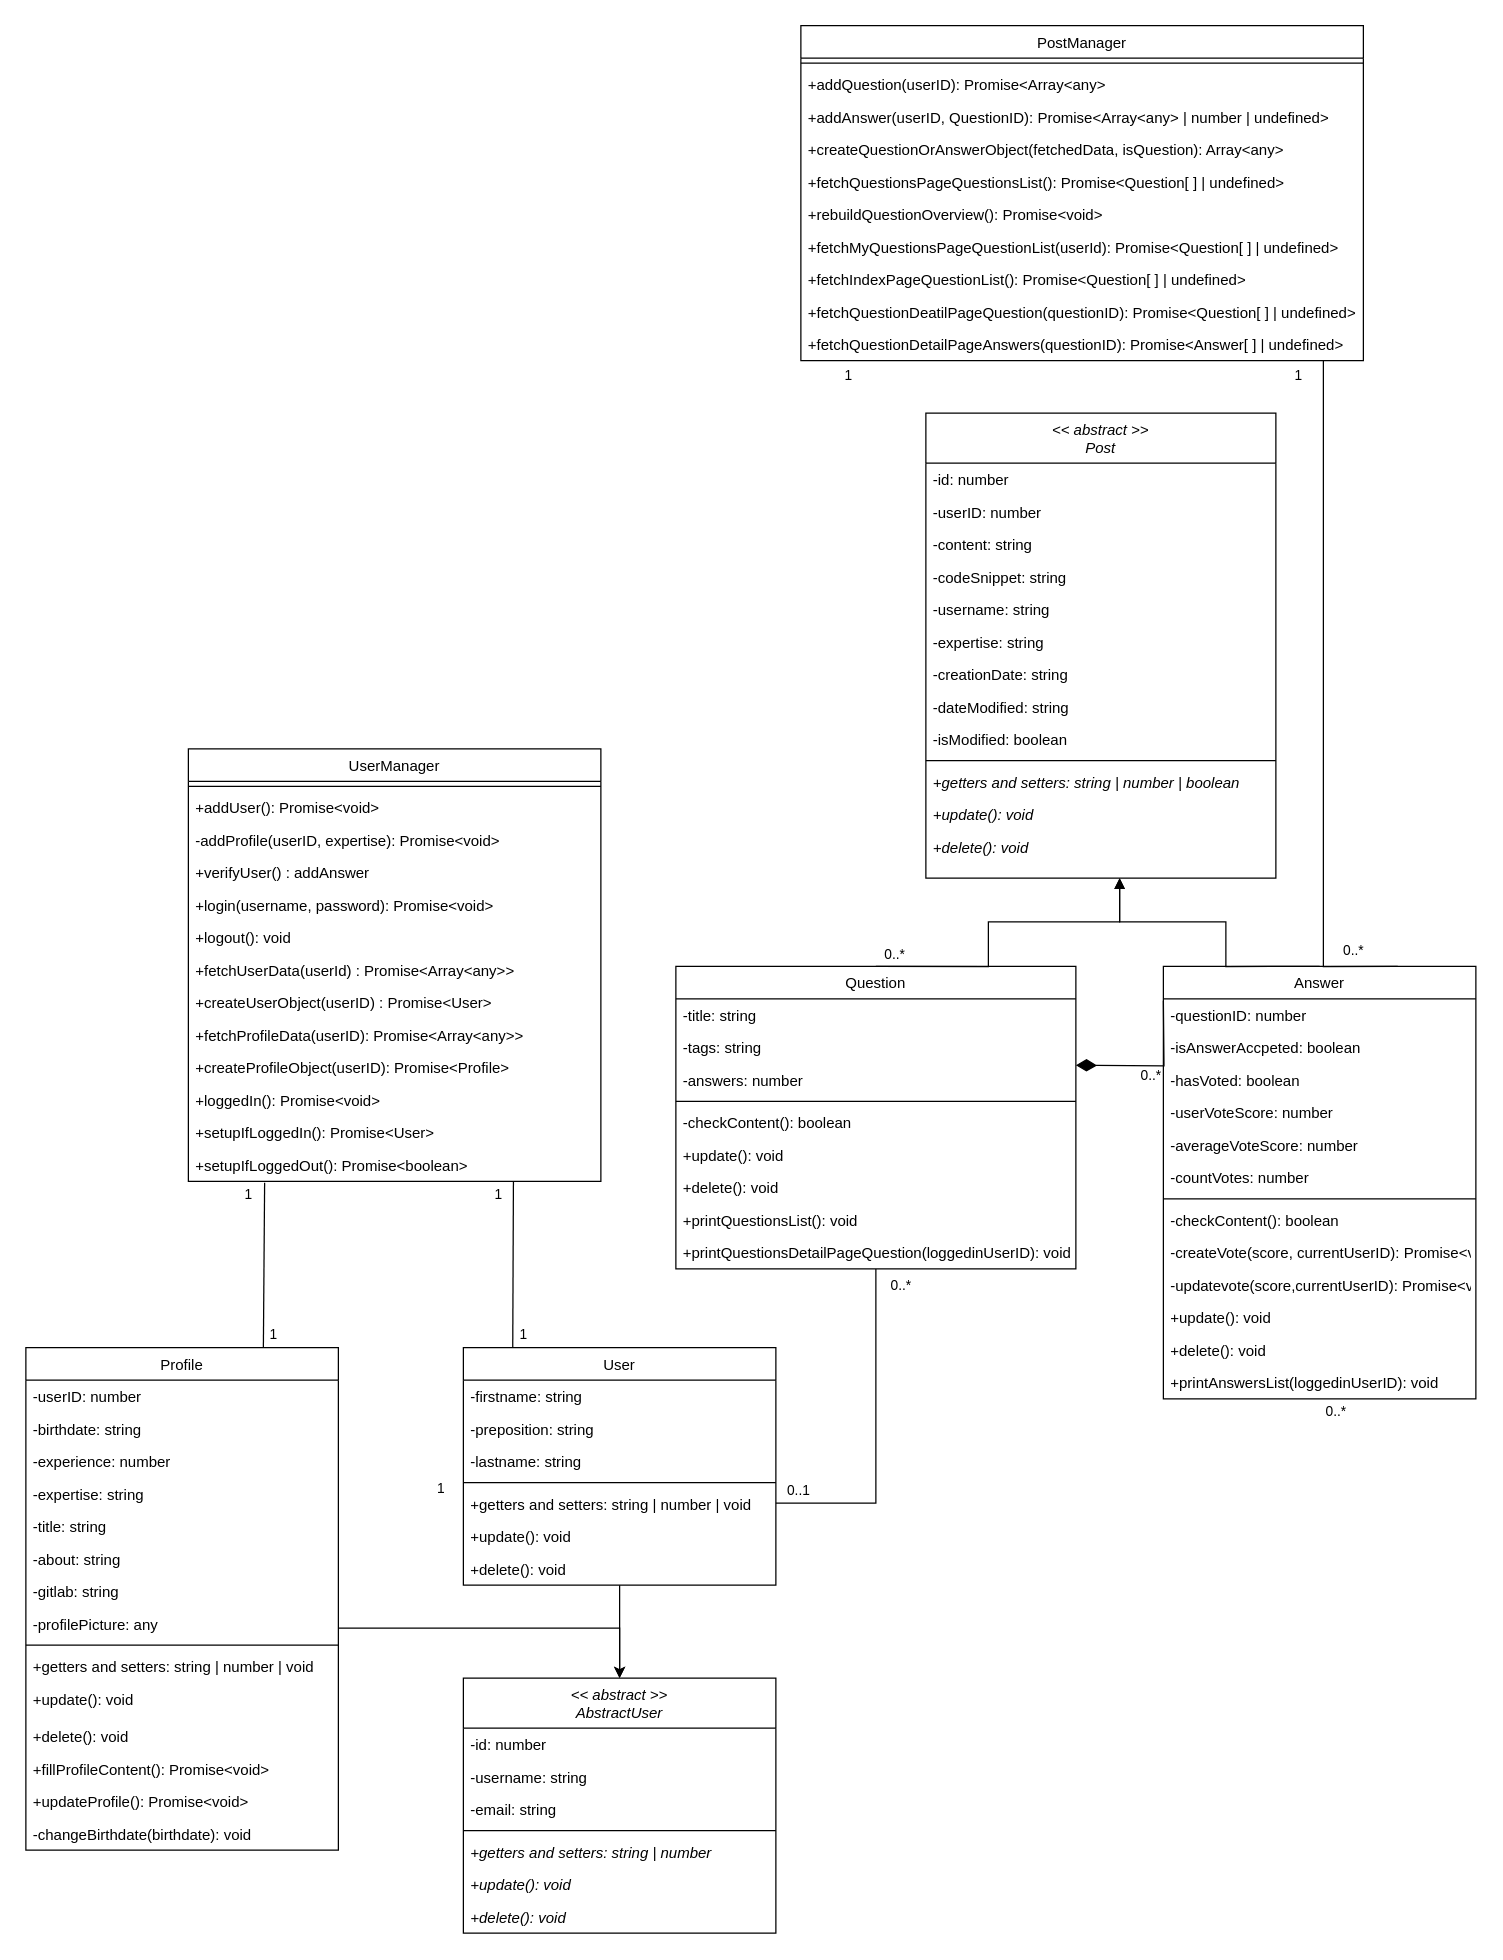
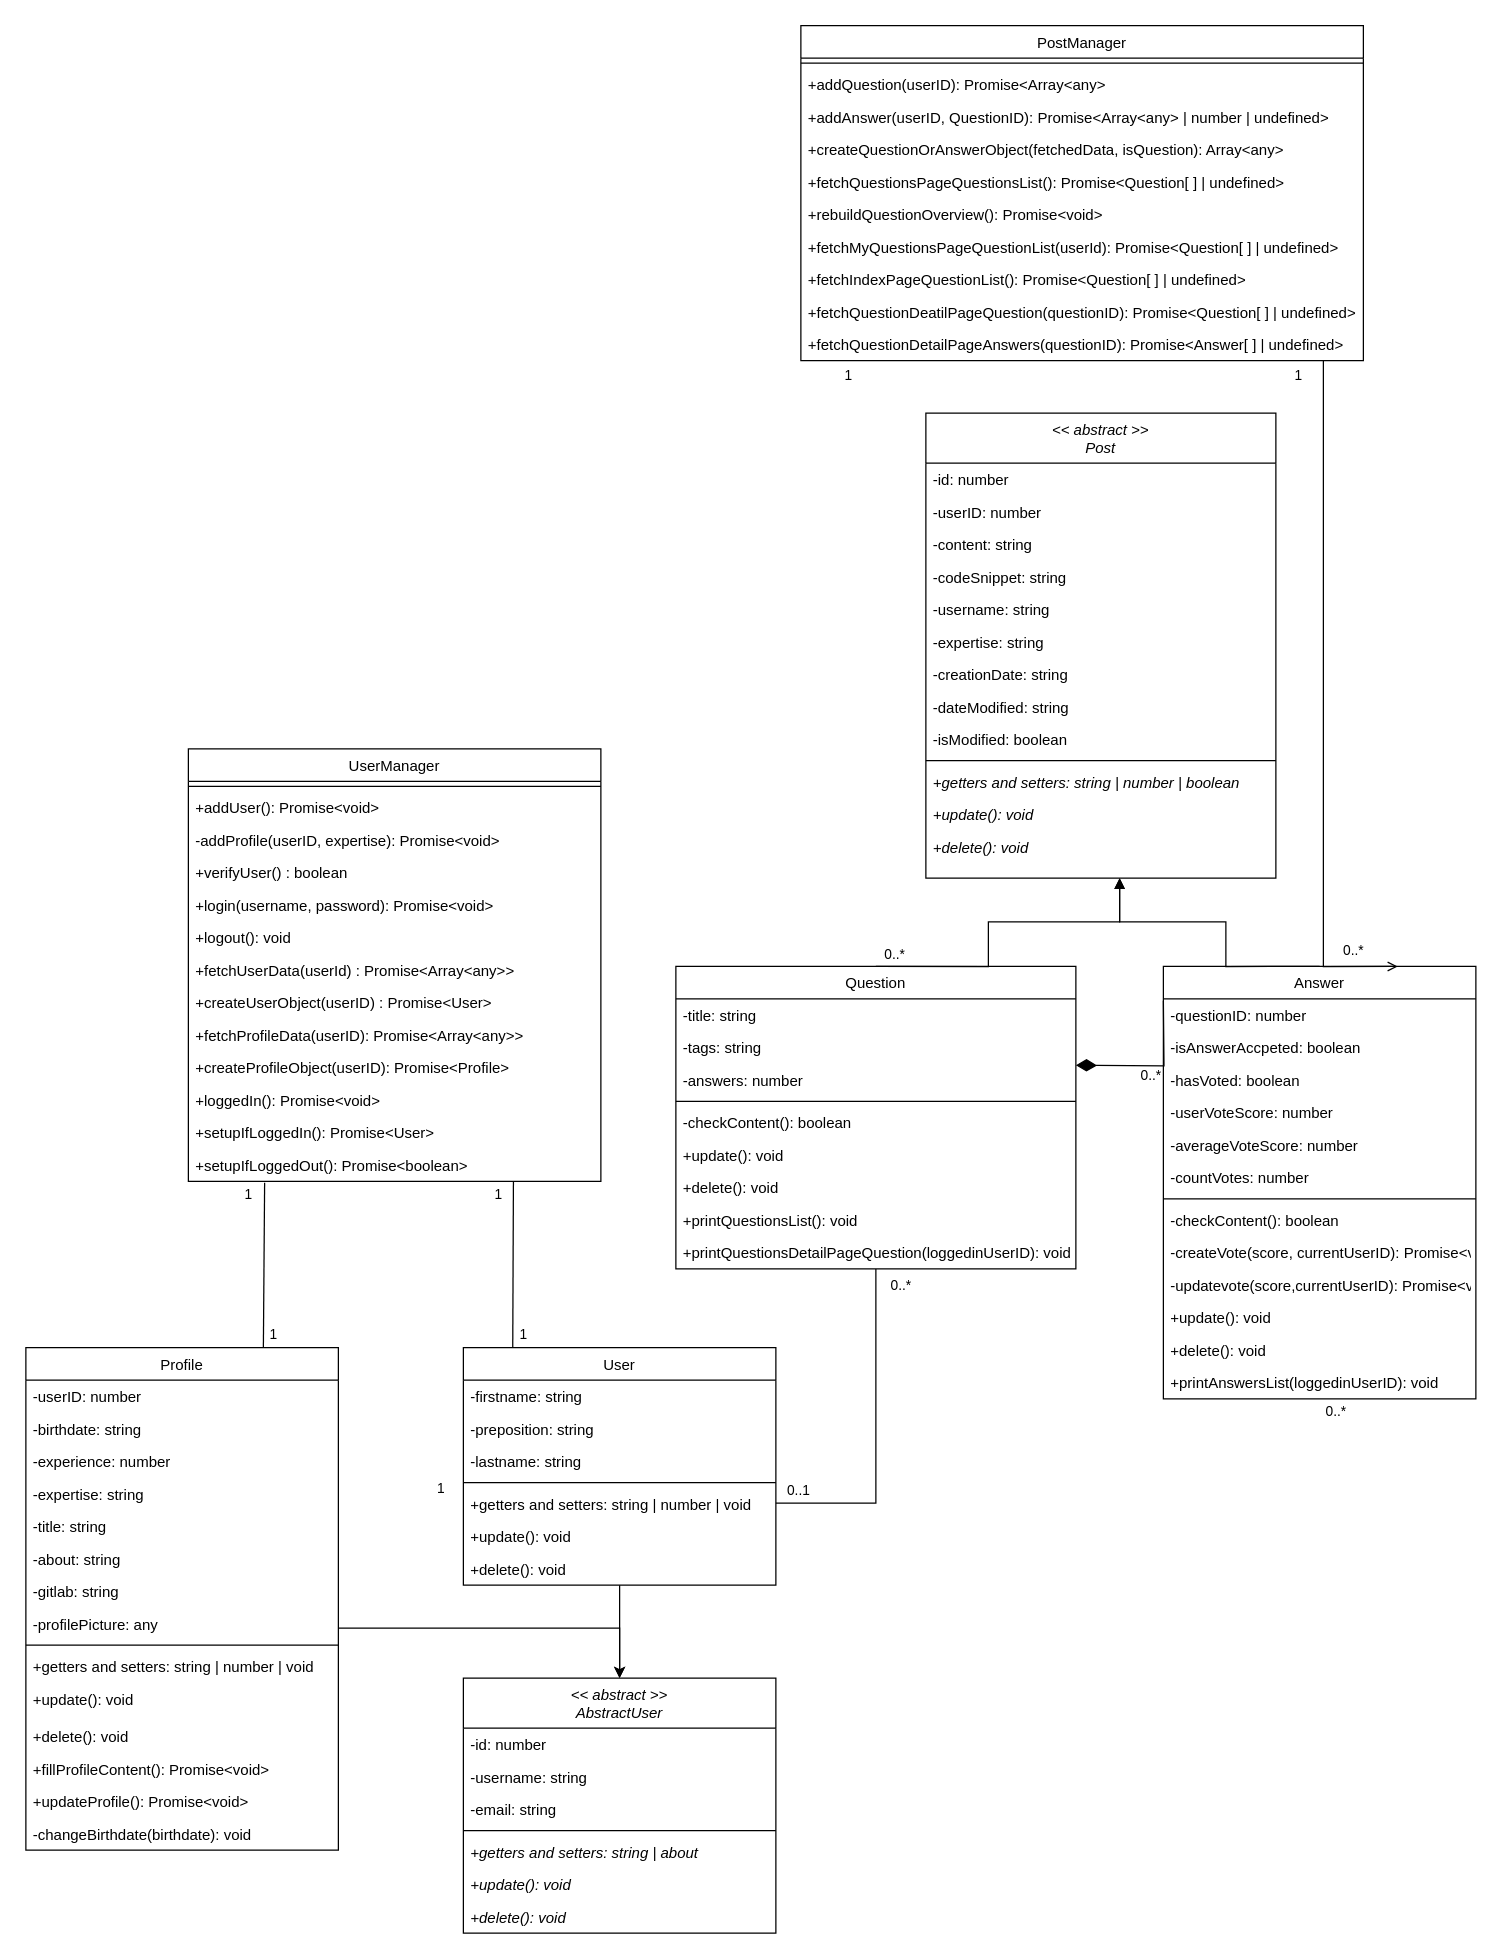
node "+verifyUser() : addAnswer": label "+verifyUser() : addAnswer" -> "+verifyUser() : boolean"
edge "PostManager" -- "Answer": arrowhead none -> open
node "+getters and setters: string | number": label "+getters and setters: string | number" -> "+getters and setters: string | about"
